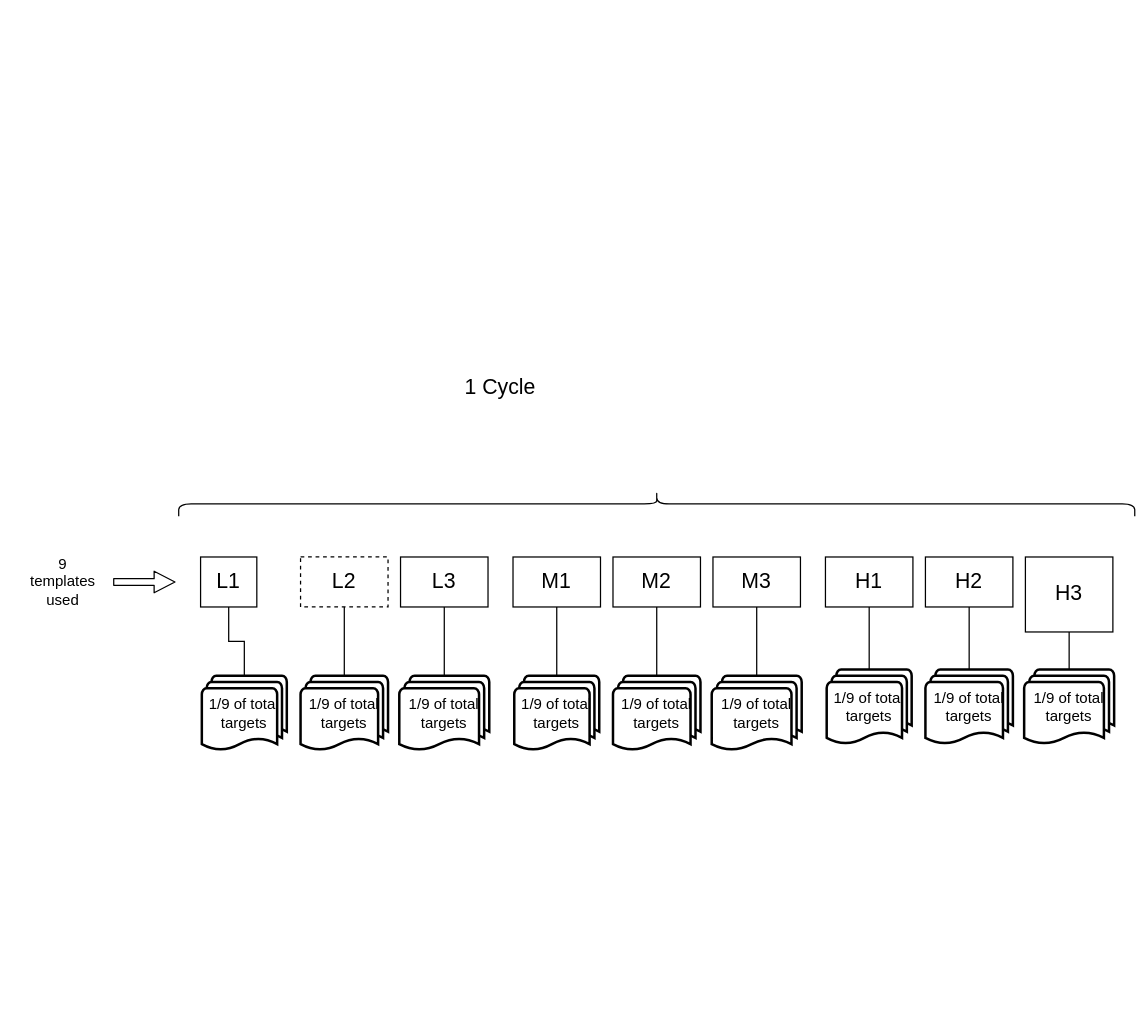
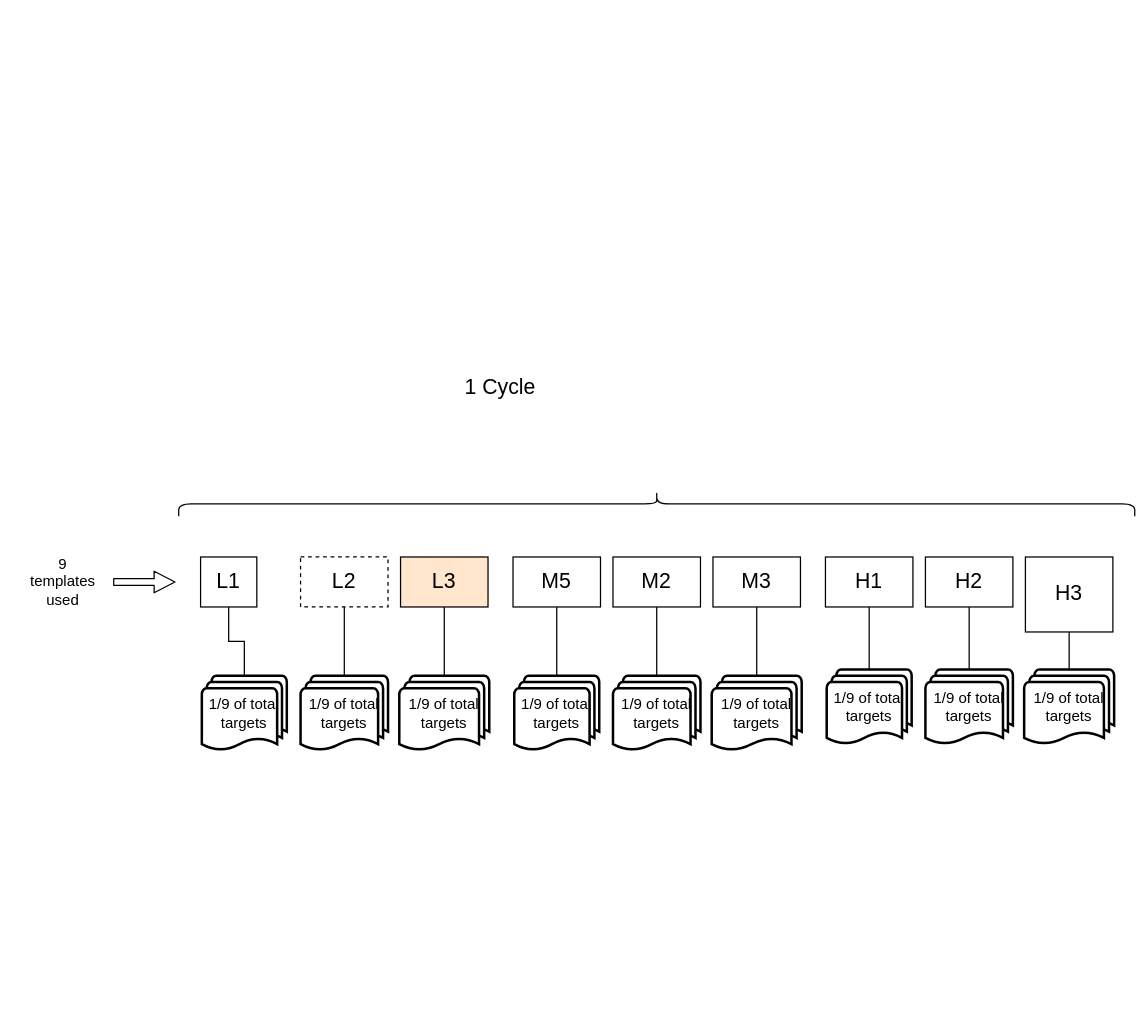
node "L3": fillcolor #ffffff -> #ffe6cc
node "M1": label "M1" -> "M5"
